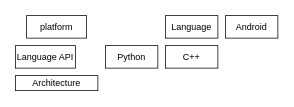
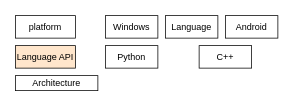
node "platform": moved (57, 27) -> (45, 27)
node "Windows": added
node "Language API": fillcolor #ffffff -> #ffe6cc
node "C++": moved (192, 57) -> (225, 57)
